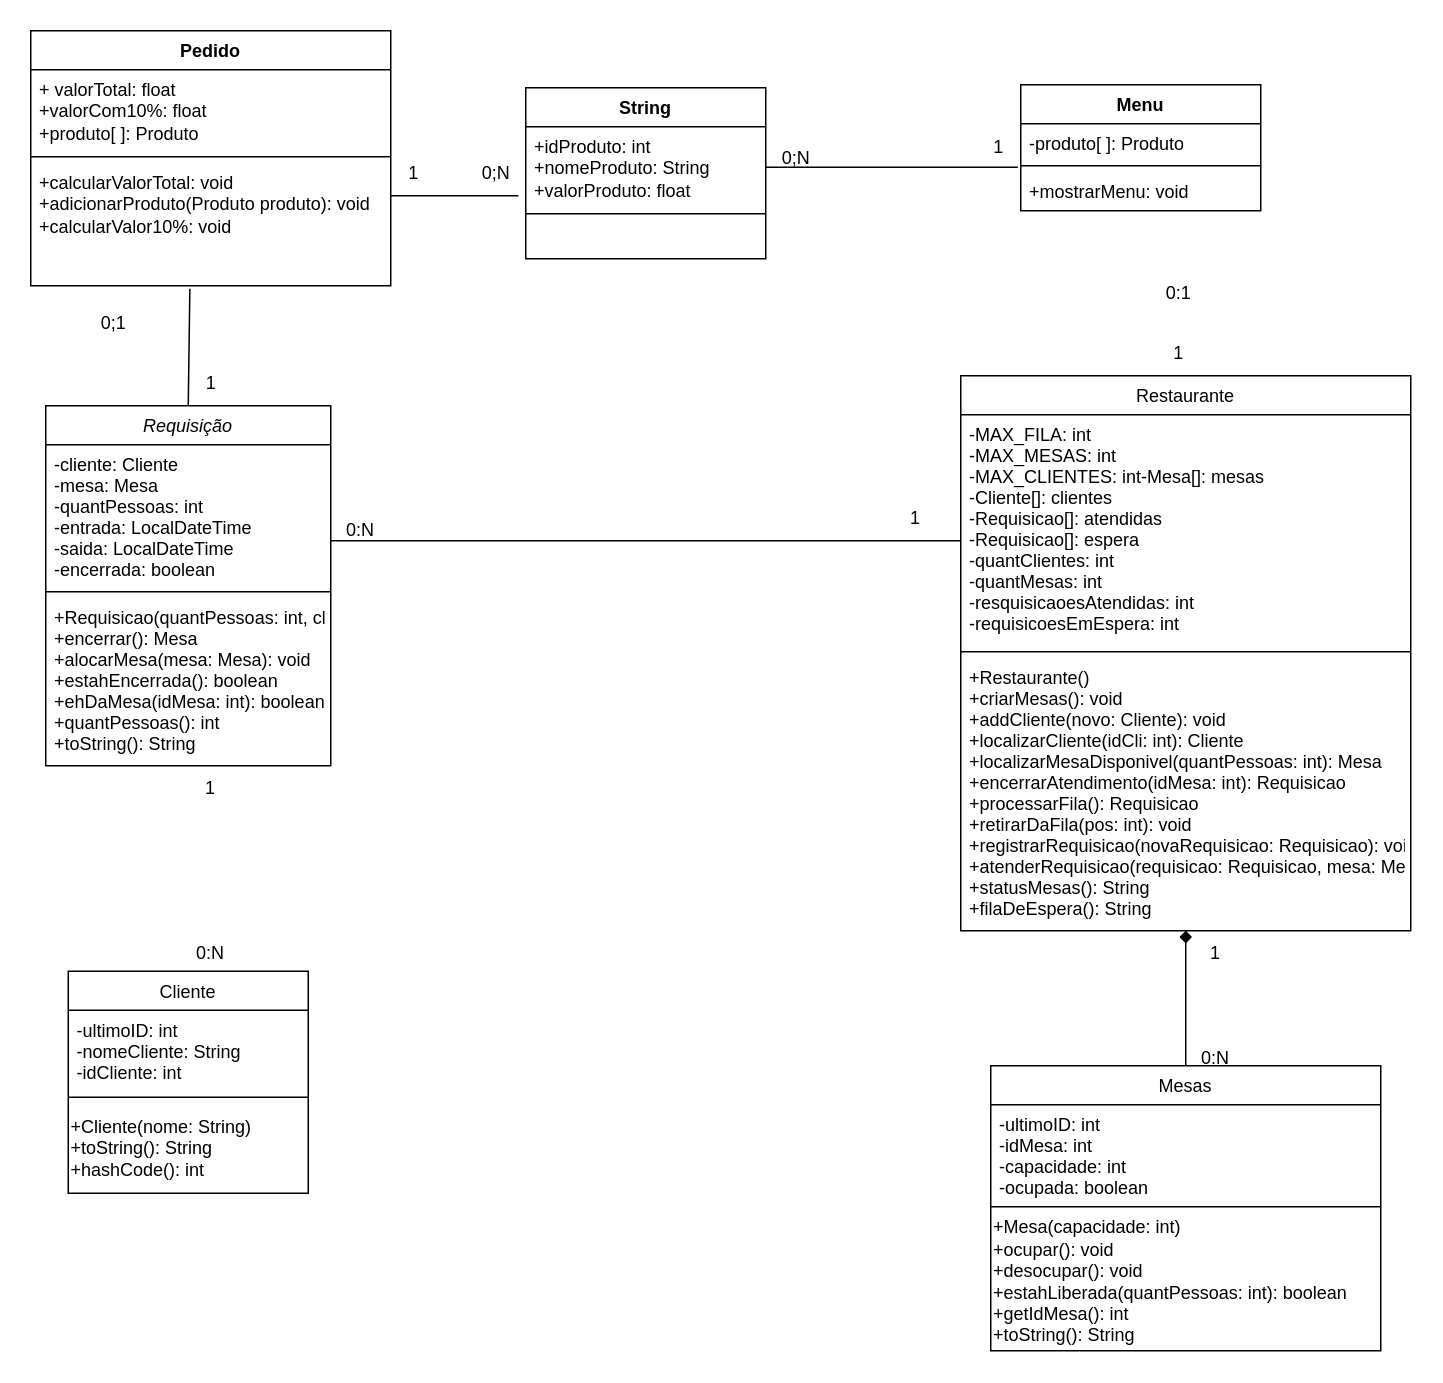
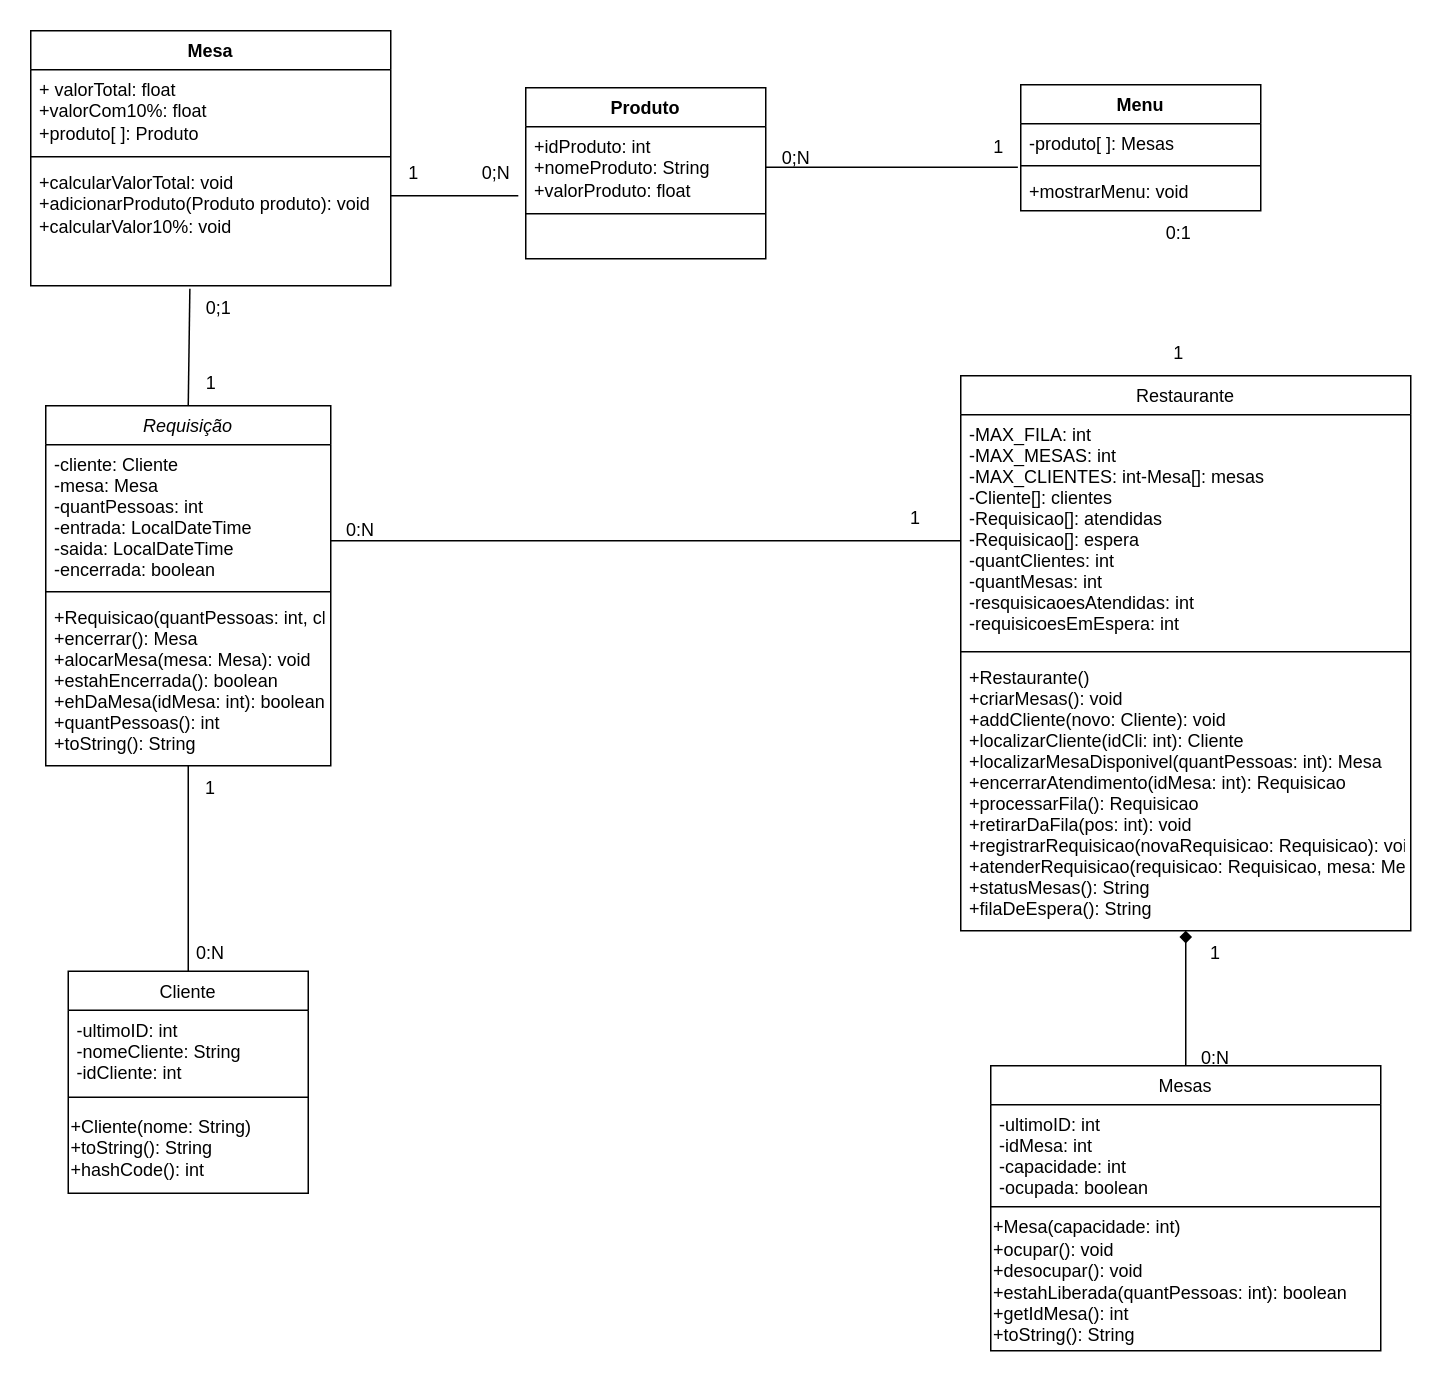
node "Pedido": label "Pedido" -> "Mesa"
node "String": label "String" -> "Produto"
node "-produto[ ]: Produto": label "-produto[ ]: Produto" -> "-produto[ ]: Mesas"
node "0:1": moved (1178, 293) -> (1178, 233)
node "0;1": moved (113, 323) -> (218, 308)
edge "Requisição" -- "Cliente": added
